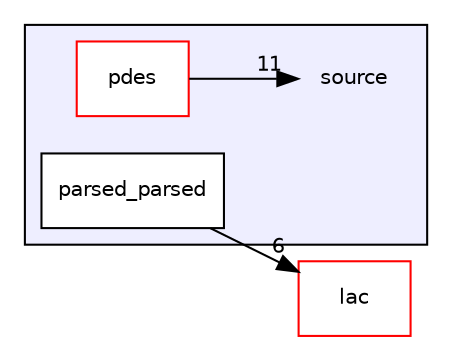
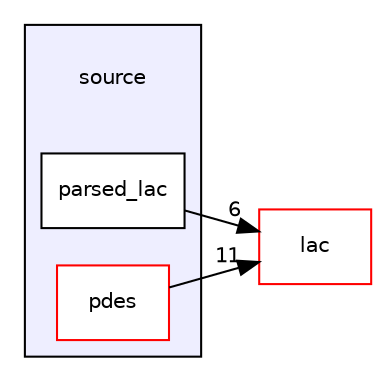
edge "pdes" -> "source": now "pdes" -> "lac"
node "parsed_parsed": label "parsed_parsed" -> "parsed_lac"
